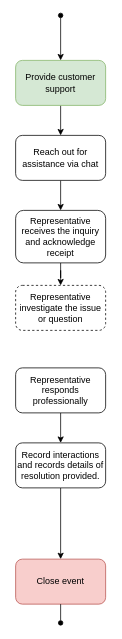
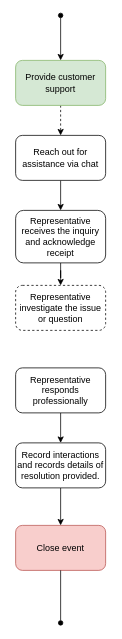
edge "Provide customer support" -> "Reach out for assistance via chat": style solid -> dashed
node "Close event": moved (60, 582) -> (60, 548)
